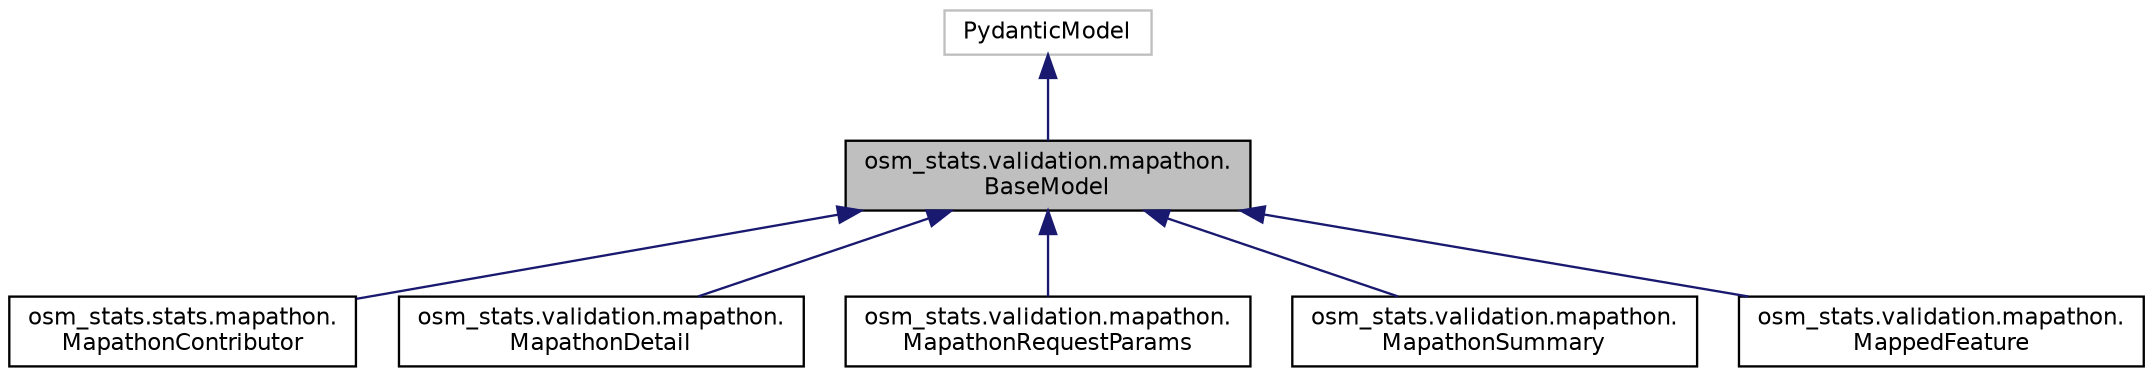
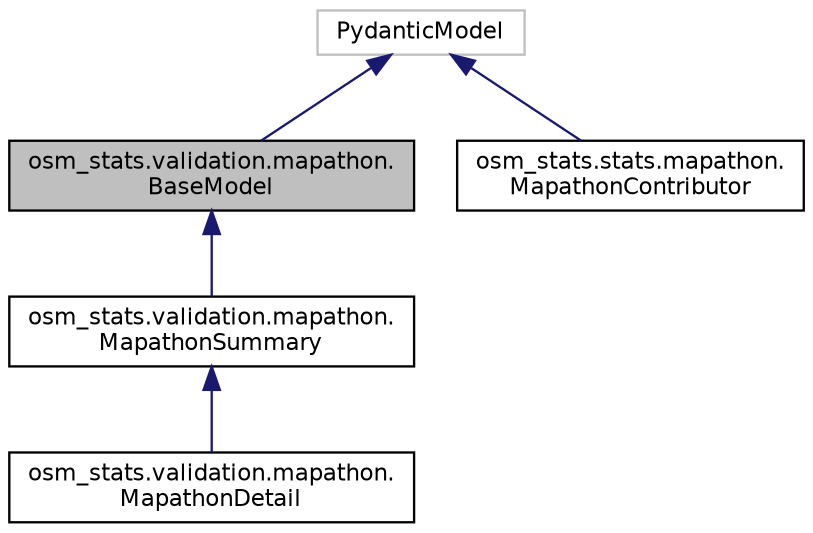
edge "osm_stats.stats.mapathon. MapathonContributor" -> "osm_stats.validation.mapathon. BaseModel": now "osm_stats.stats.mapathon. MapathonContributor" -> "PydanticModel"
edge "osm_stats.validation.mapathon. MapathonDetail" -> "osm_stats.validation.mapathon. BaseModel": now "osm_stats.validation.mapathon. MapathonDetail" -> "osm_stats.validation.mapathon. MapathonSummary"
node "osm_stats.validation.mapathon. MapathonRequestParams": removed
node "osm_stats.validation.mapathon. MappedFeature": removed
